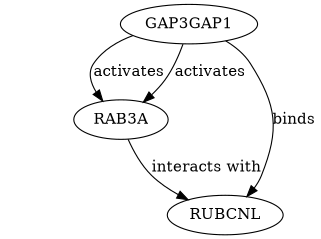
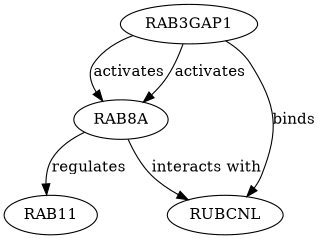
node "GAP3GAP1": label "GAP3GAP1" -> "RAB3GAP1"
node "RAB3A": label "RAB3A" -> "RAB8A"
node "RAB11": added
